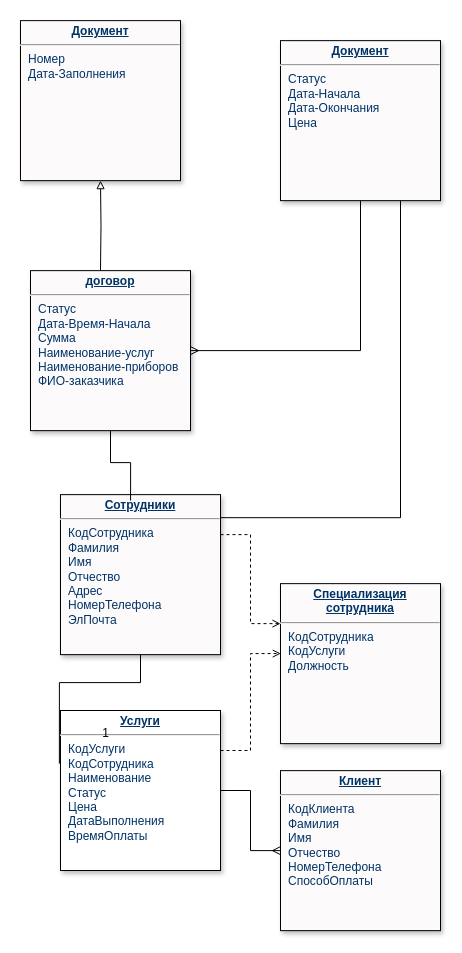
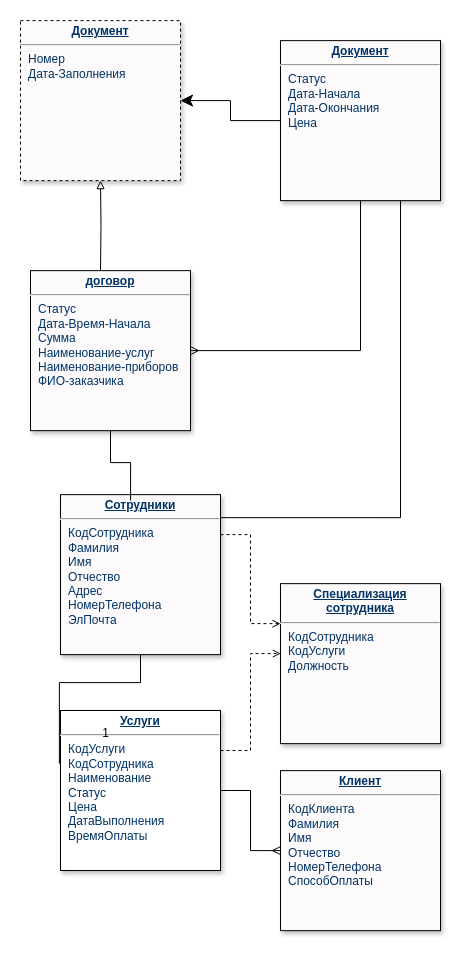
node "Документ Номер Дата-Заполнения": style solid -> dashed
edge "Документ Статус Дата-Начала Дата-Окончания Цена" -> "Документ Номер Дата-Заполнения": added
